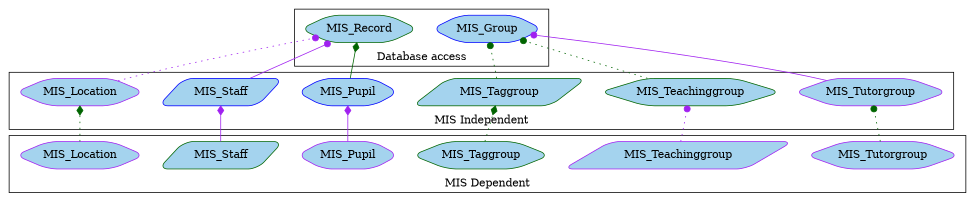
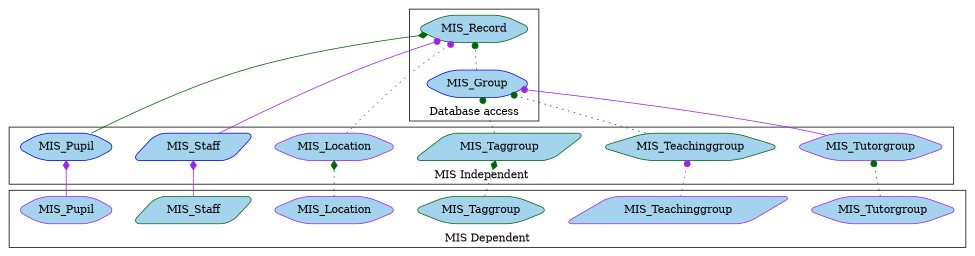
edge "MIS_Group" -> "MIS_Record": added
